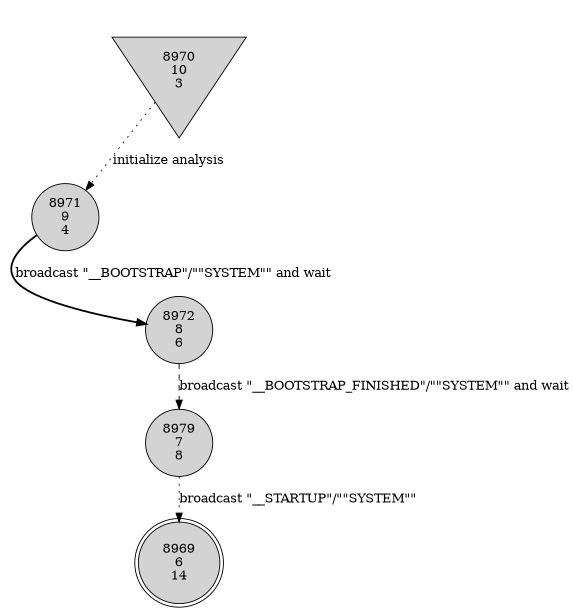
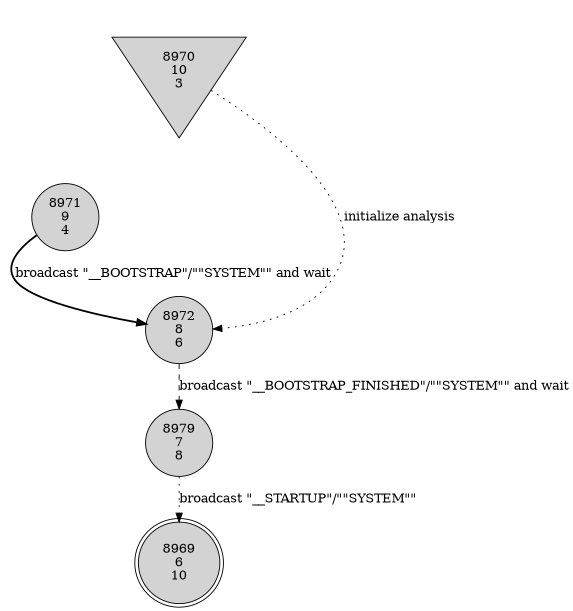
edge "8970 10 3" -> "8971 9 4": now "8970 10 3" -> "8972 8 6"
node "8969 6 14": label "8969 6 14" -> "8969 6 10"
